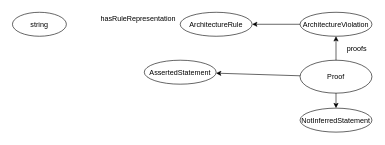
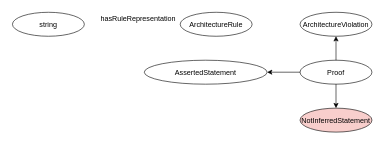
node "string": size 54x24 -> 72x24
edge "ArchitectureViolation" -> "ArchitectureRule": removed
node "proofs": removed
node "AssertedStatement": size 72x24 -> 123x24
node "Proof": size 72x33 -> 72x24
node "NotInferredStatement": fillcolor #ffffff -> #f8cecc
